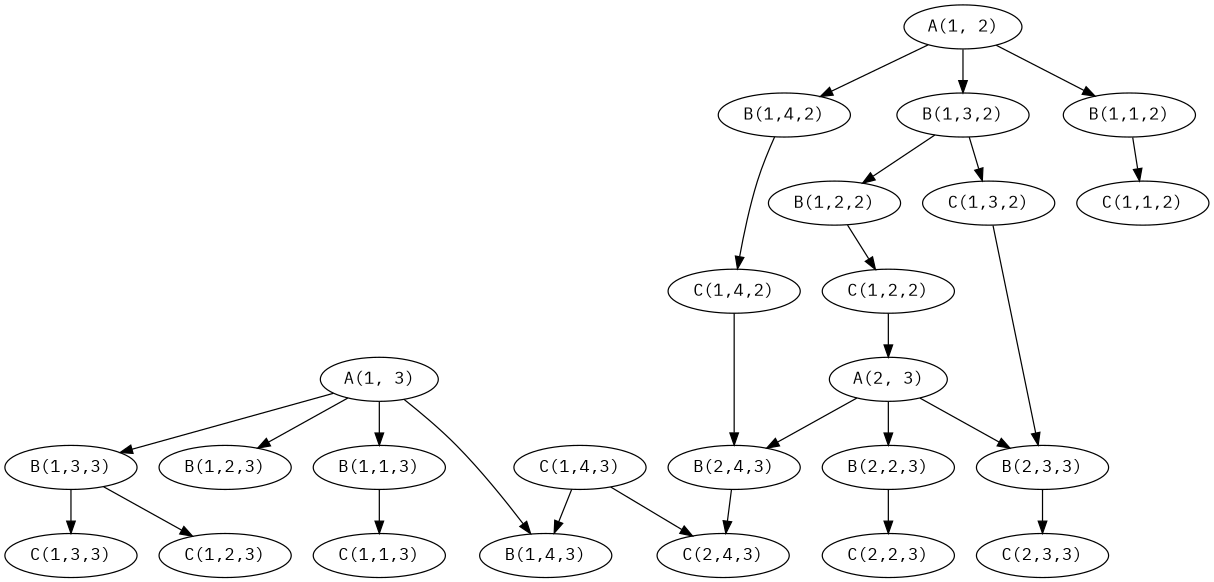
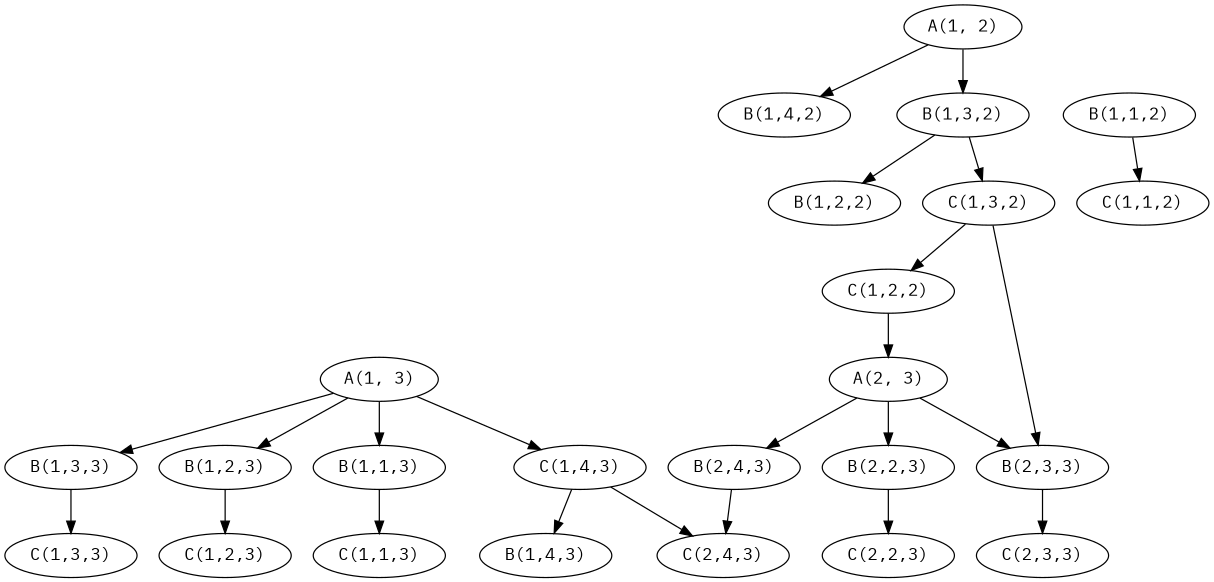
edge "A(1, 2)" -> "B(1,1,2)": removed
edge "B(1,2,2)" -> "C(1,2,2)": now "C(1,3,2)" -> "C(1,2,2)"
node "C(1,4,2)": removed
edge "A(1, 3)" -> "B(1,4,3)": now "A(1, 3)" -> "C(1,4,3)"
edge "B(1,3,3)" -> "C(1,2,3)": now "B(1,2,3)" -> "C(1,2,3)"
